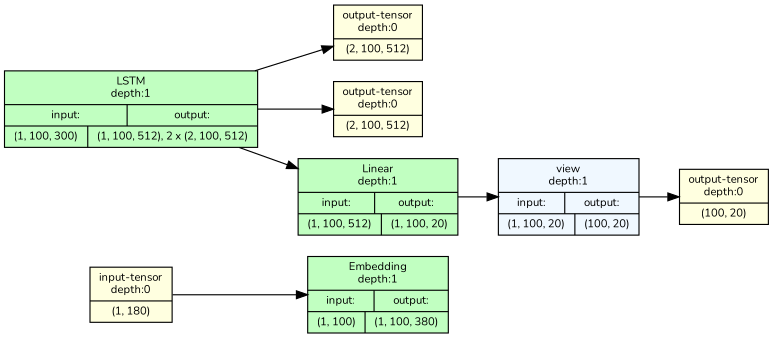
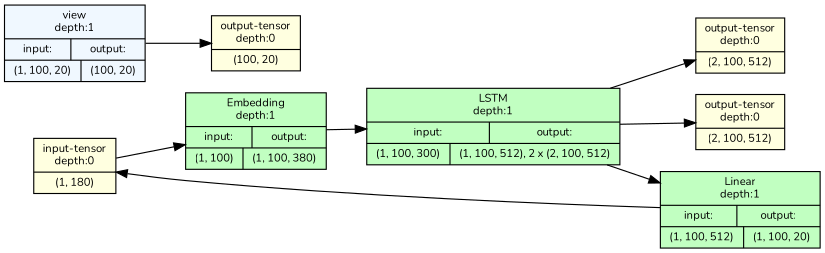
edge "Embedding" -> "LSTM": added
edge "Linear" -> "view": now "Linear" -> "input-tensor"
